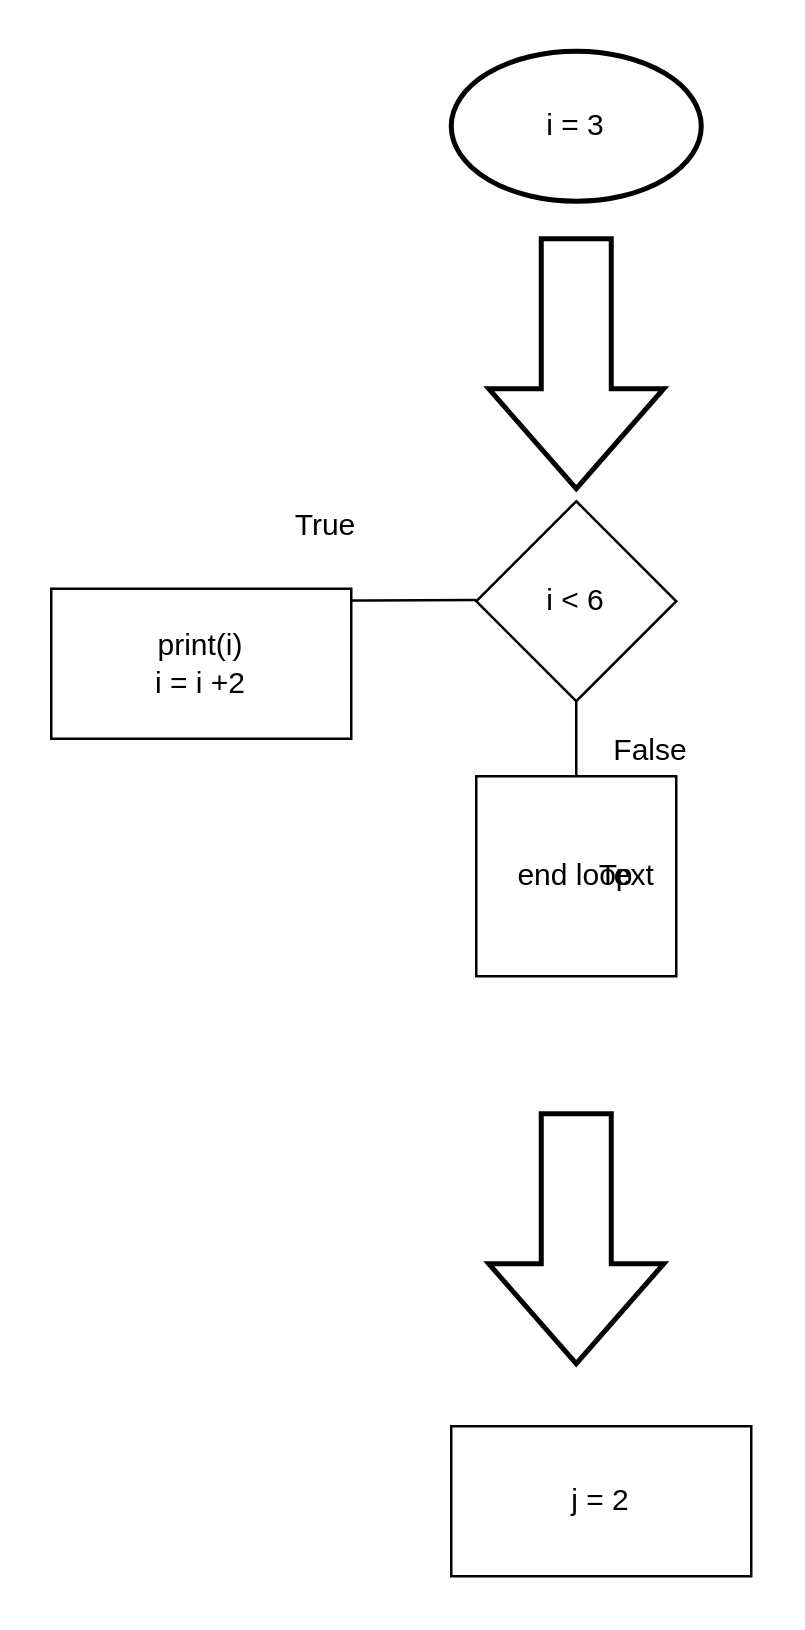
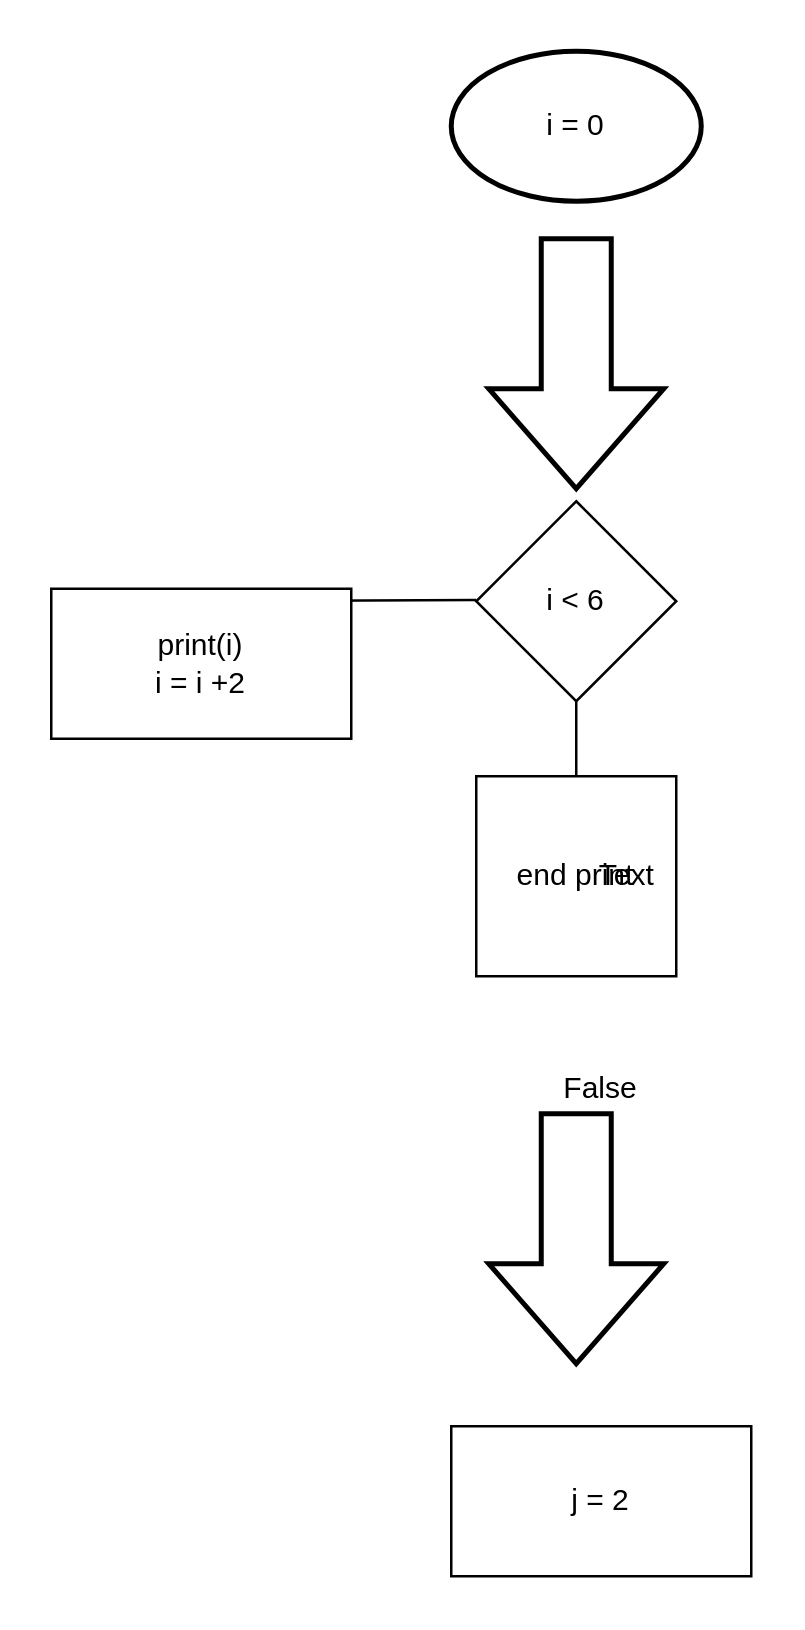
node "i = 3": label "i = 3" -> "i = 0"
node "True": removed
node "False": moved (651, 751) -> (601, 1089)
node "end loop": label "end loop" -> "end print"
